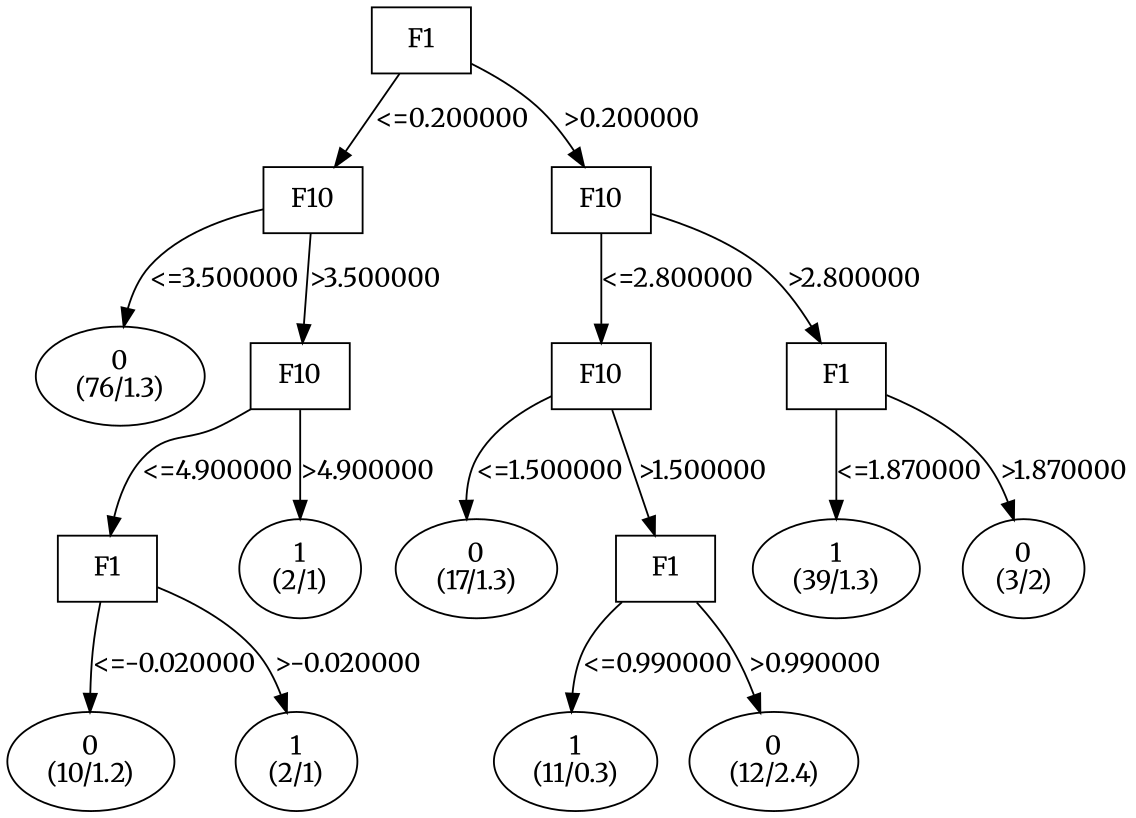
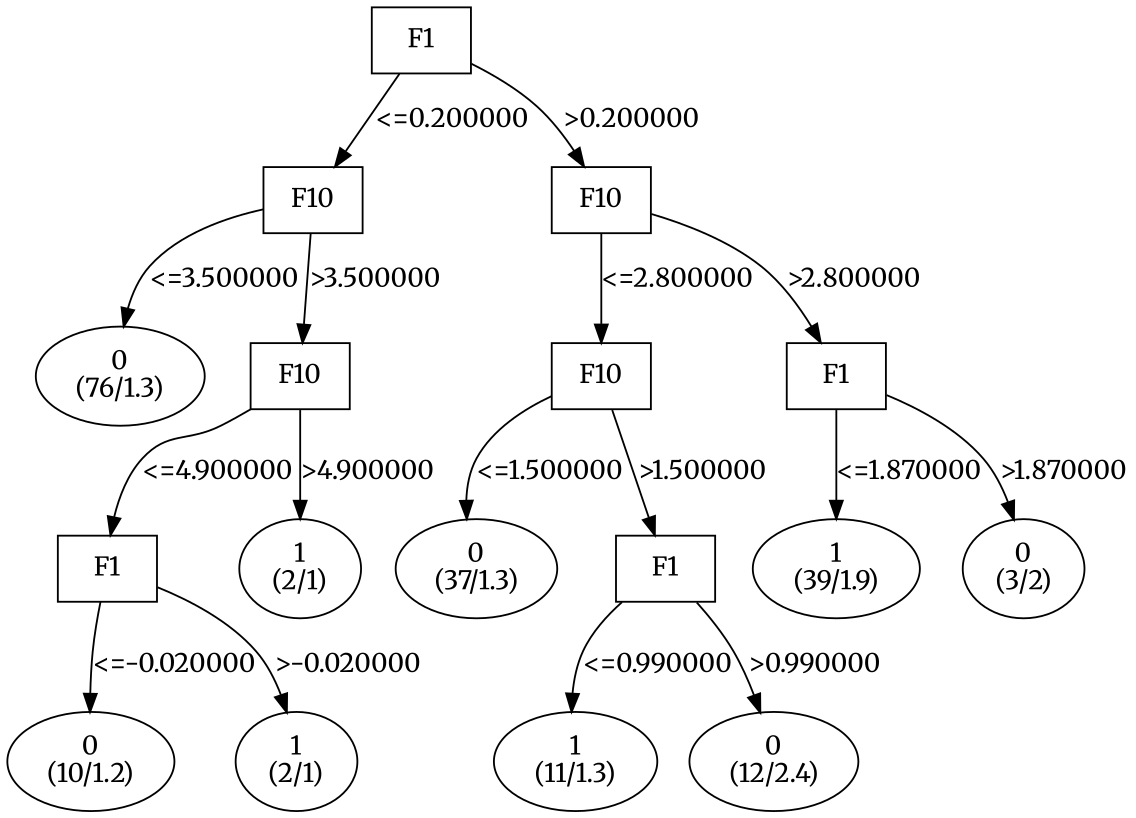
node "0 (17/1.3)": label "0 (17/1.3)" -> "0 (37/1.3)"
node "1 (39/1.3)": label "1 (39/1.3)" -> "1 (39/1.9)"
node "1 (11/0.3)": label "1 (11/0.3)" -> "1 (11/1.3)"
